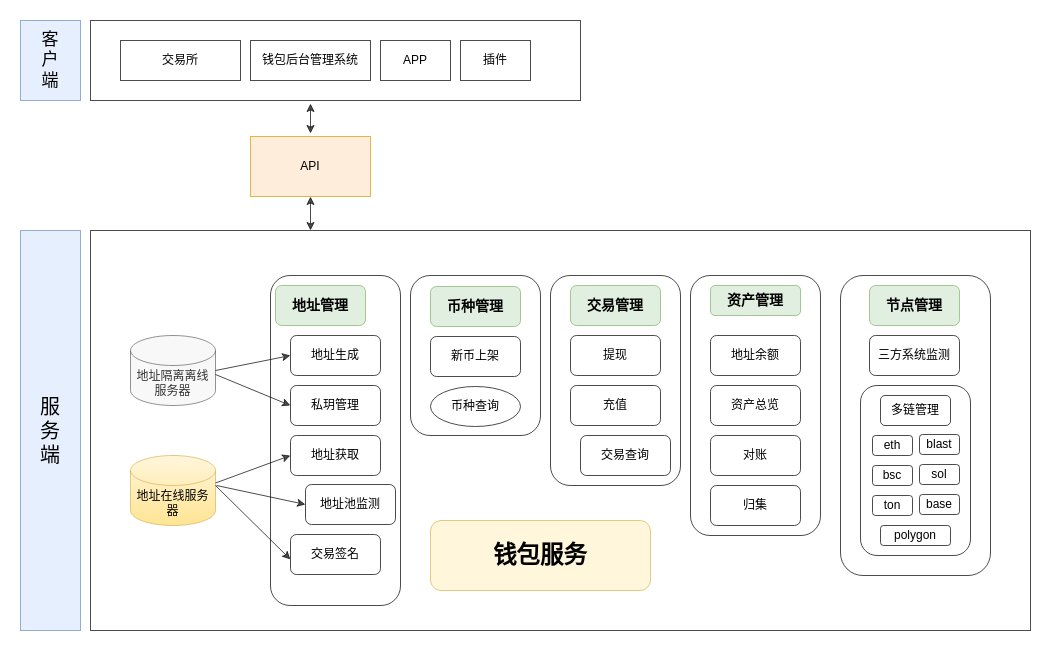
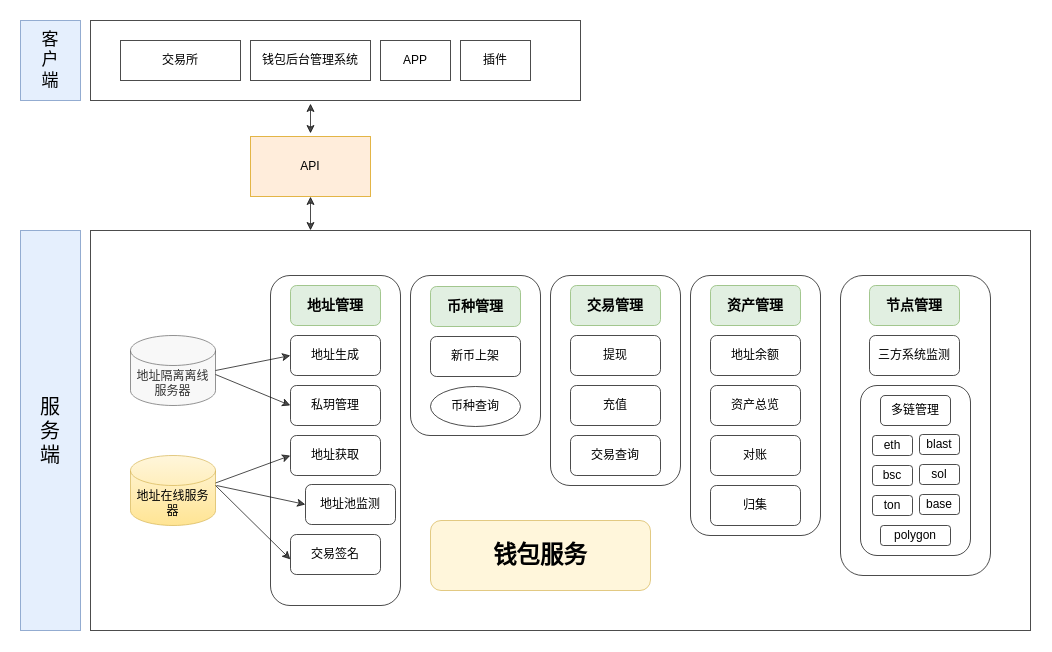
node "资产管理": size 90x30 -> 90x40
node "地址管理": moved (321, 306) -> (336, 306)
node "交易查询": moved (626, 456) -> (616, 456)
